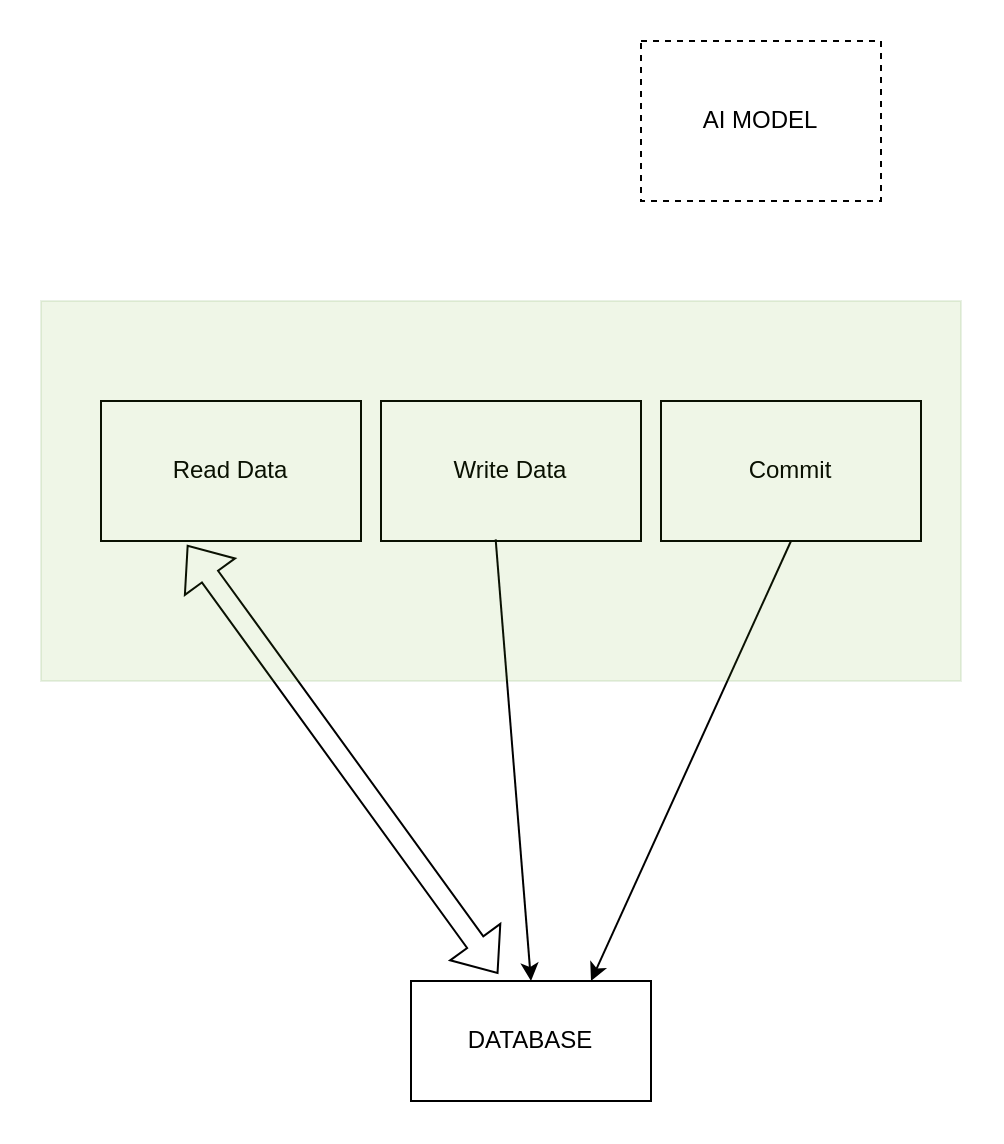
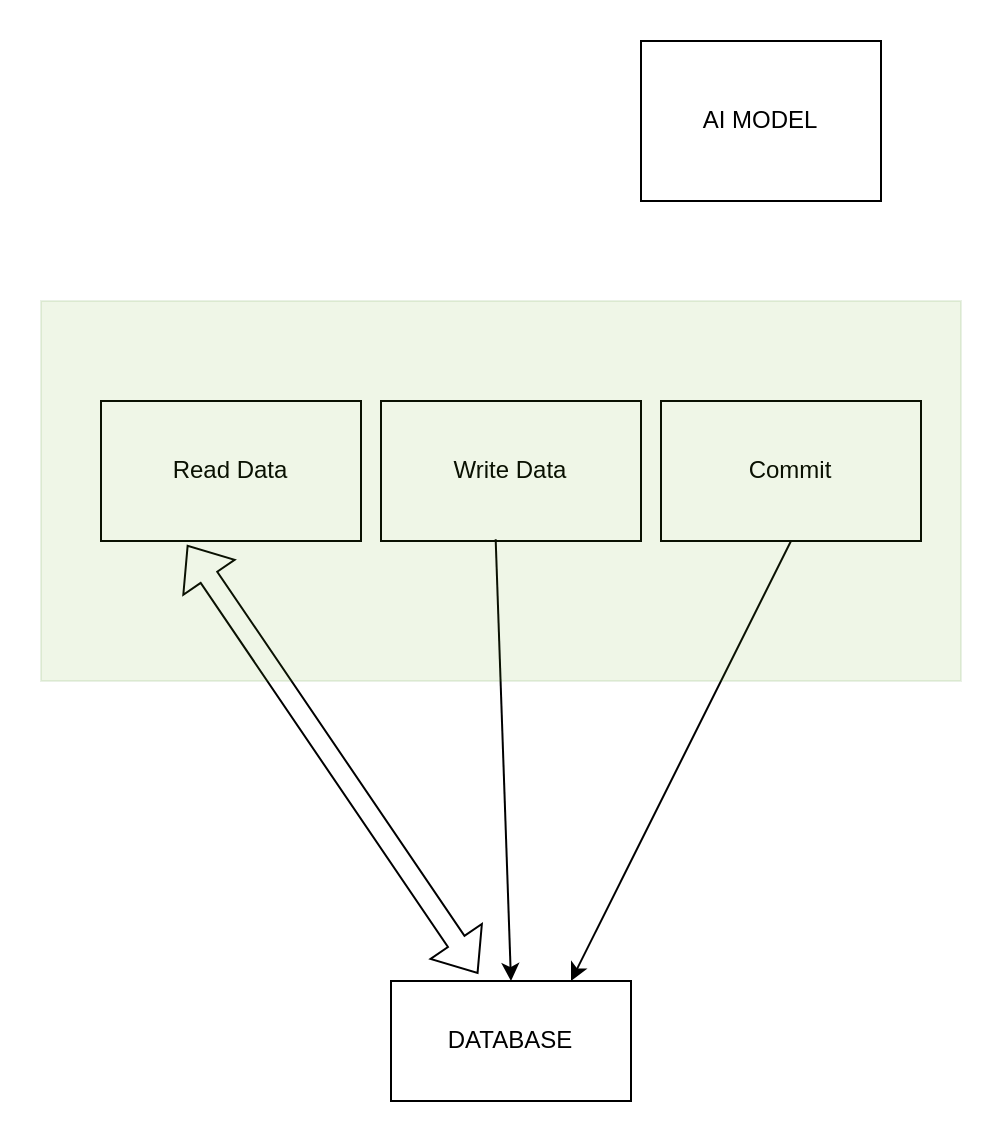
node "AI MODEL": style dashed -> solid
node "DATABASE": moved (531, 1041) -> (511, 1041)
